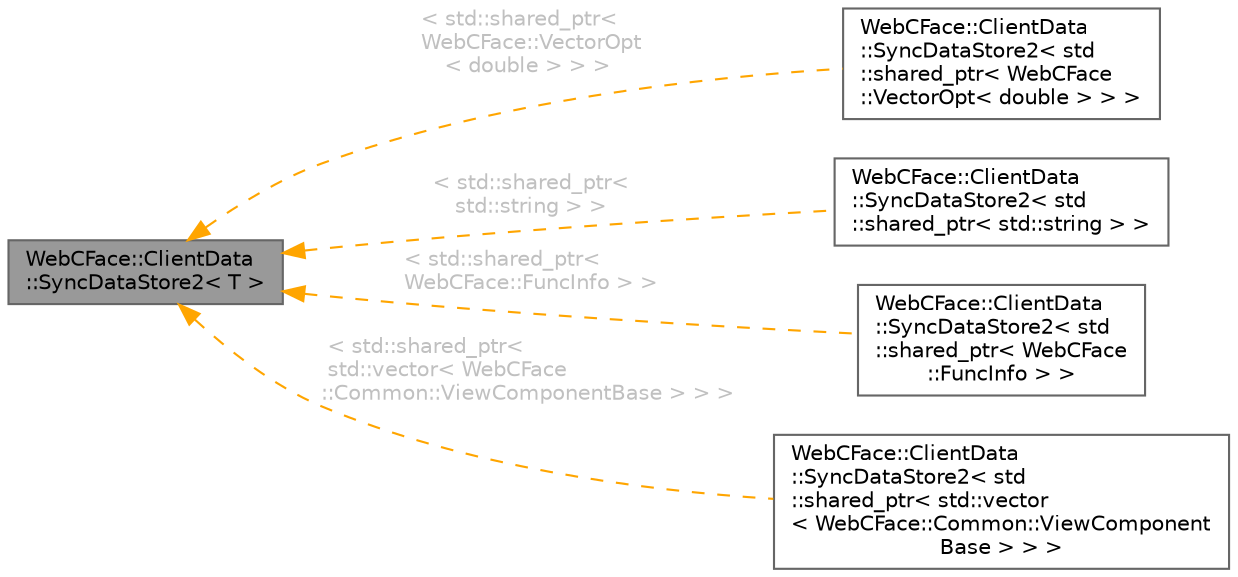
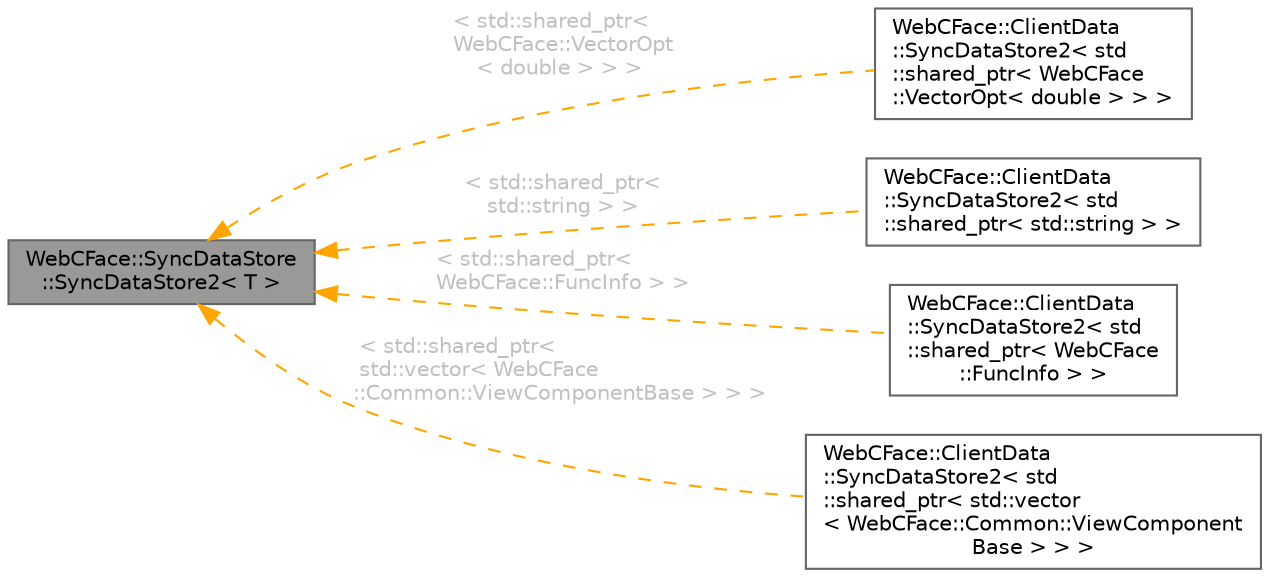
node "WebCFace::ClientData ::SyncDataStore2< T >": label "WebCFace::ClientData ::SyncDataStore2< T >" -> "WebCFace::SyncDataStore ::SyncDataStore2< T >"
